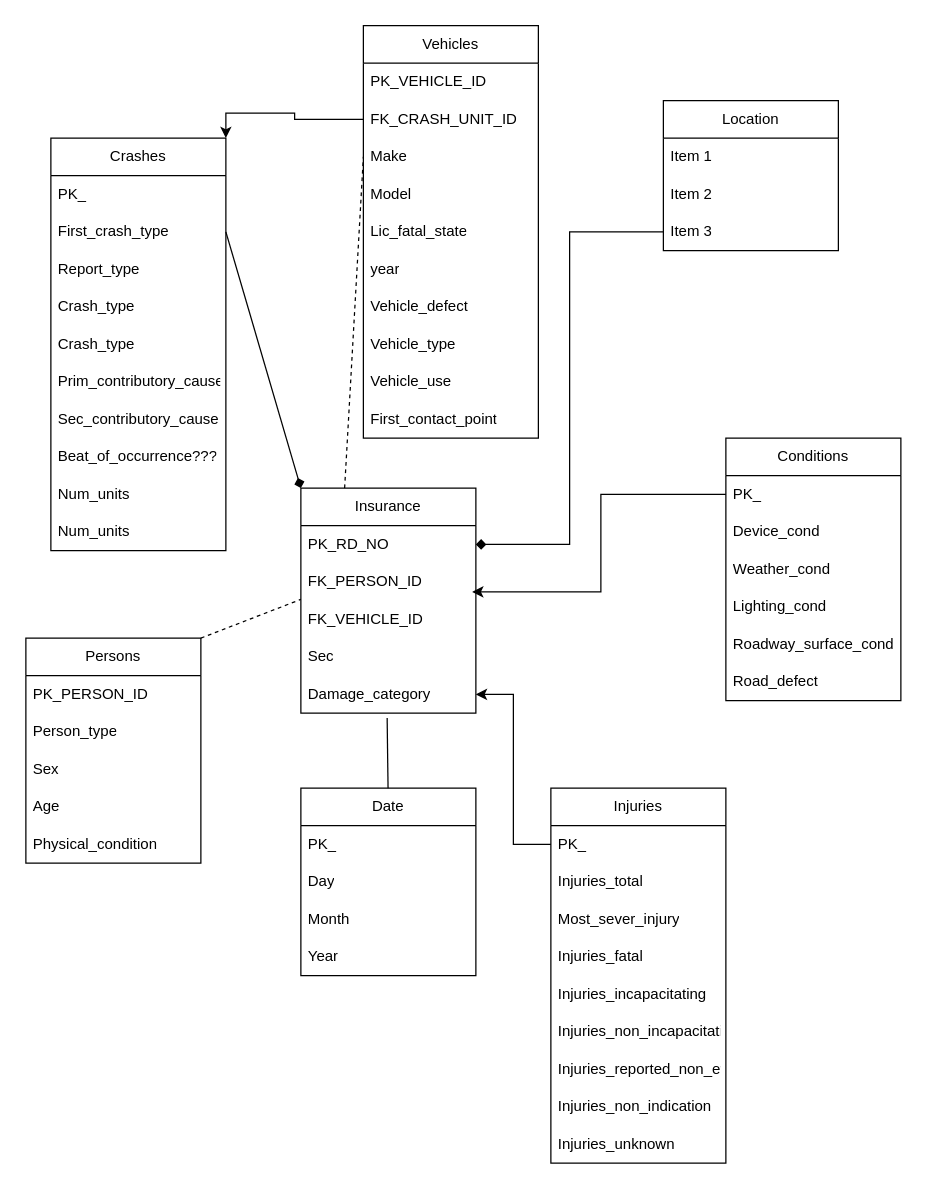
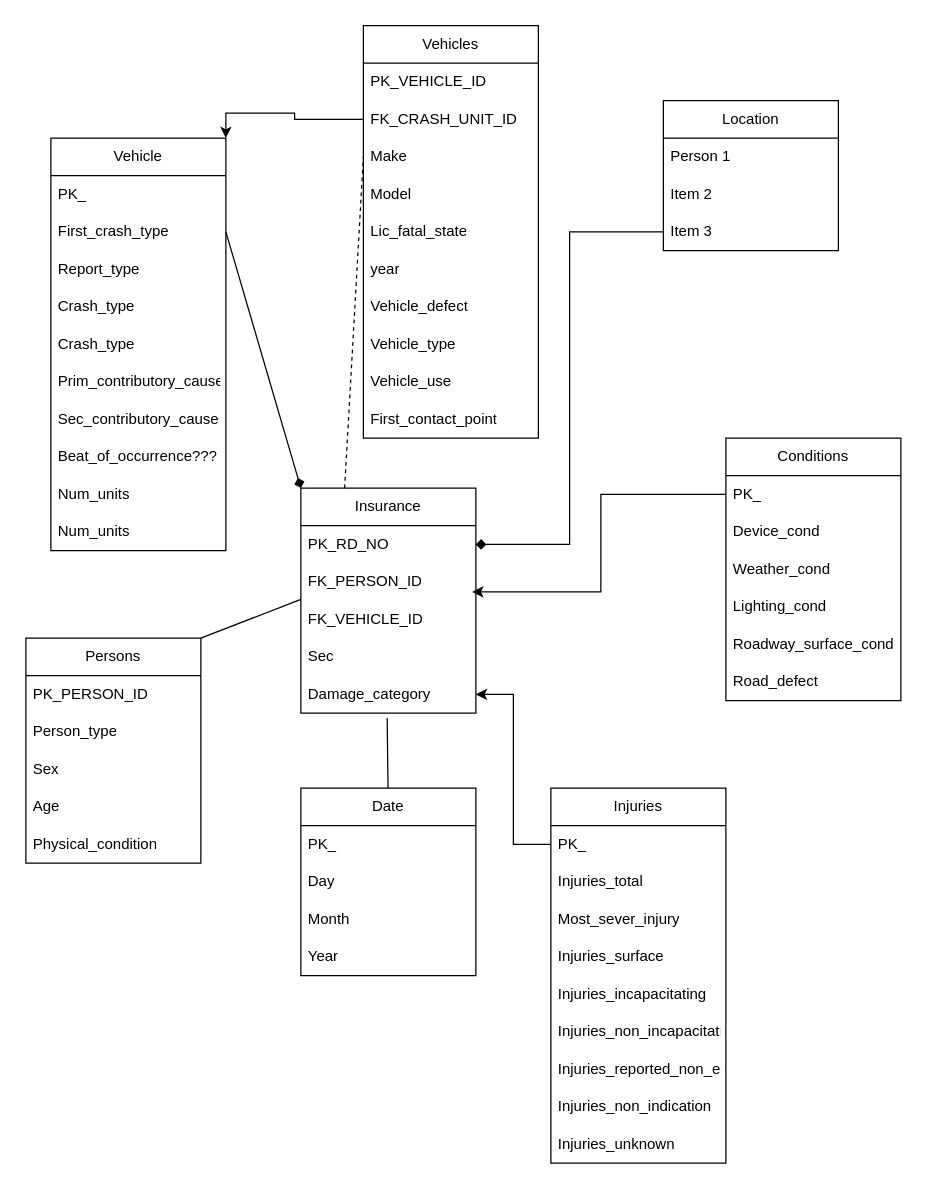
node "Crashes": label "Crashes" -> "Vehicle"
node "Item 1": label "Item 1" -> "Person 1"
edge "FK_VEHICLE_ID" -- "Persons": style dashed -> solid
node "Injuries_fatal": label "Injuries_fatal" -> "Injuries_surface"
